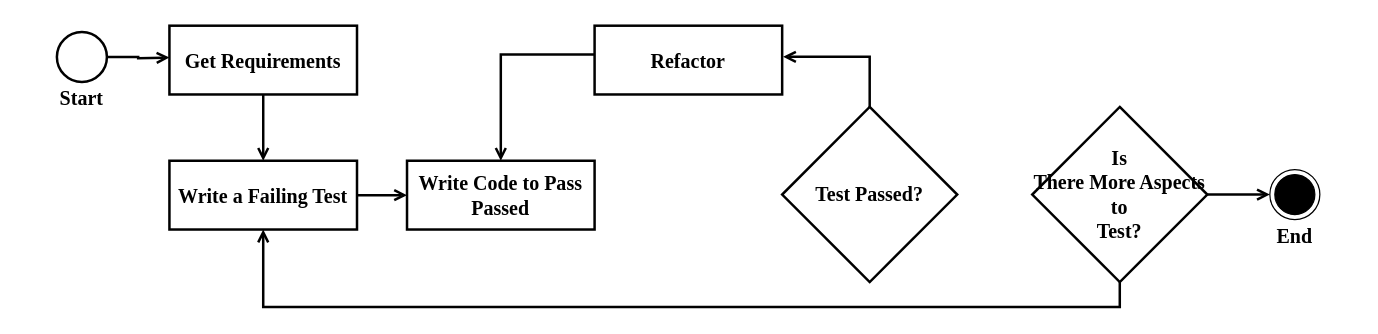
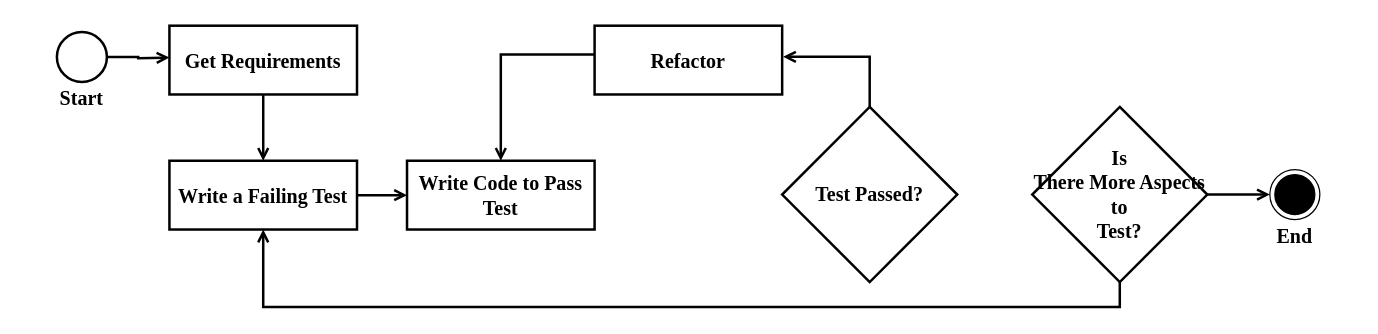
node "Write Code to Pass Passed": label "Write Code to Pass Passed" -> "Write Code to Pass Test"
